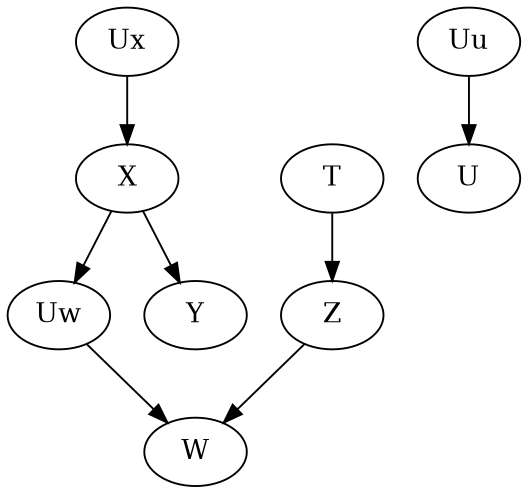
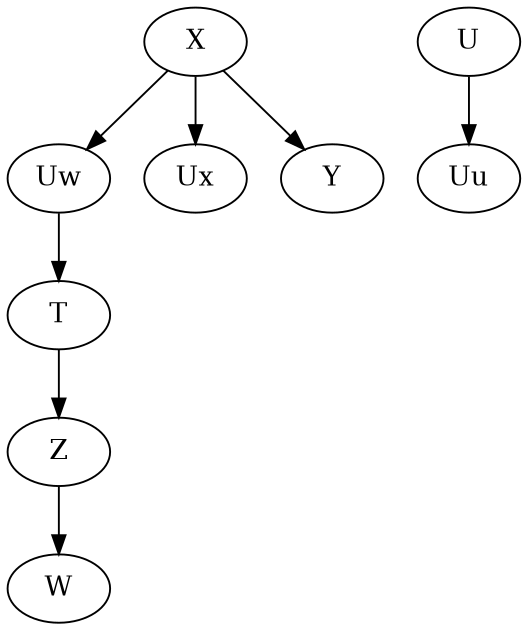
edge "Ux" -> "X": reversed
edge "Uu" -> "U": reversed
edge "Uw" -> "W": now "Uw" -> "T"
